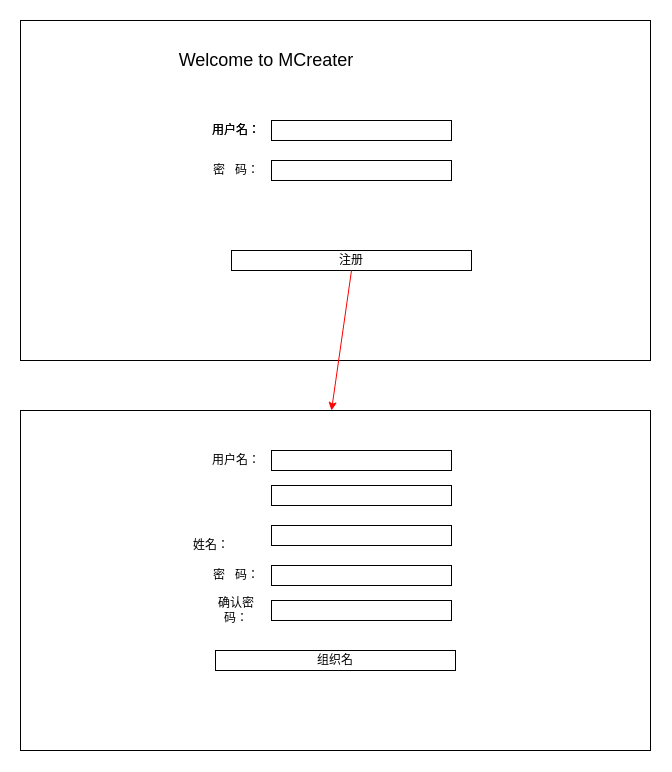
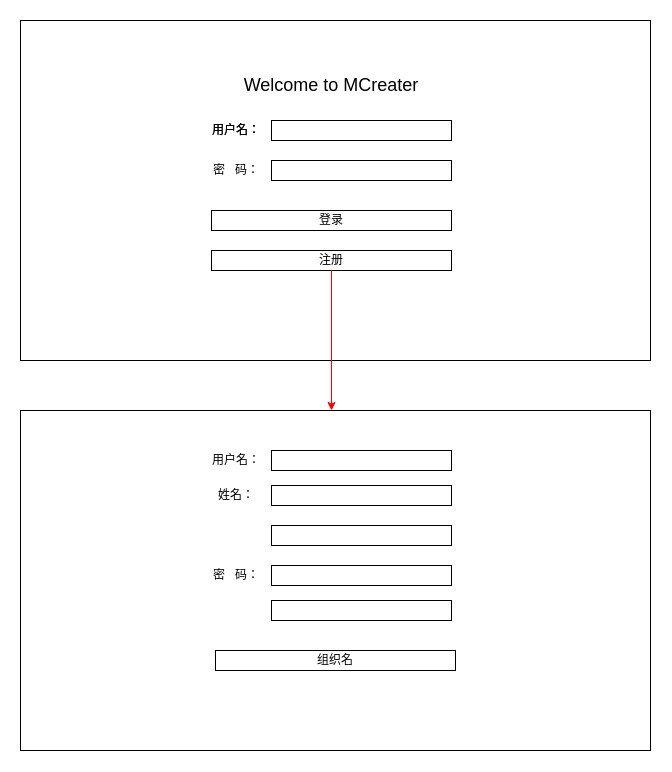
node "Welcome to MCreater": moved (267, 61) -> (332, 86)
node "登录": added
node "注册": moved (352, 261) -> (332, 261)
node "姓名：": moved (212, 546) -> (237, 496)
node "确认密码：": removed
